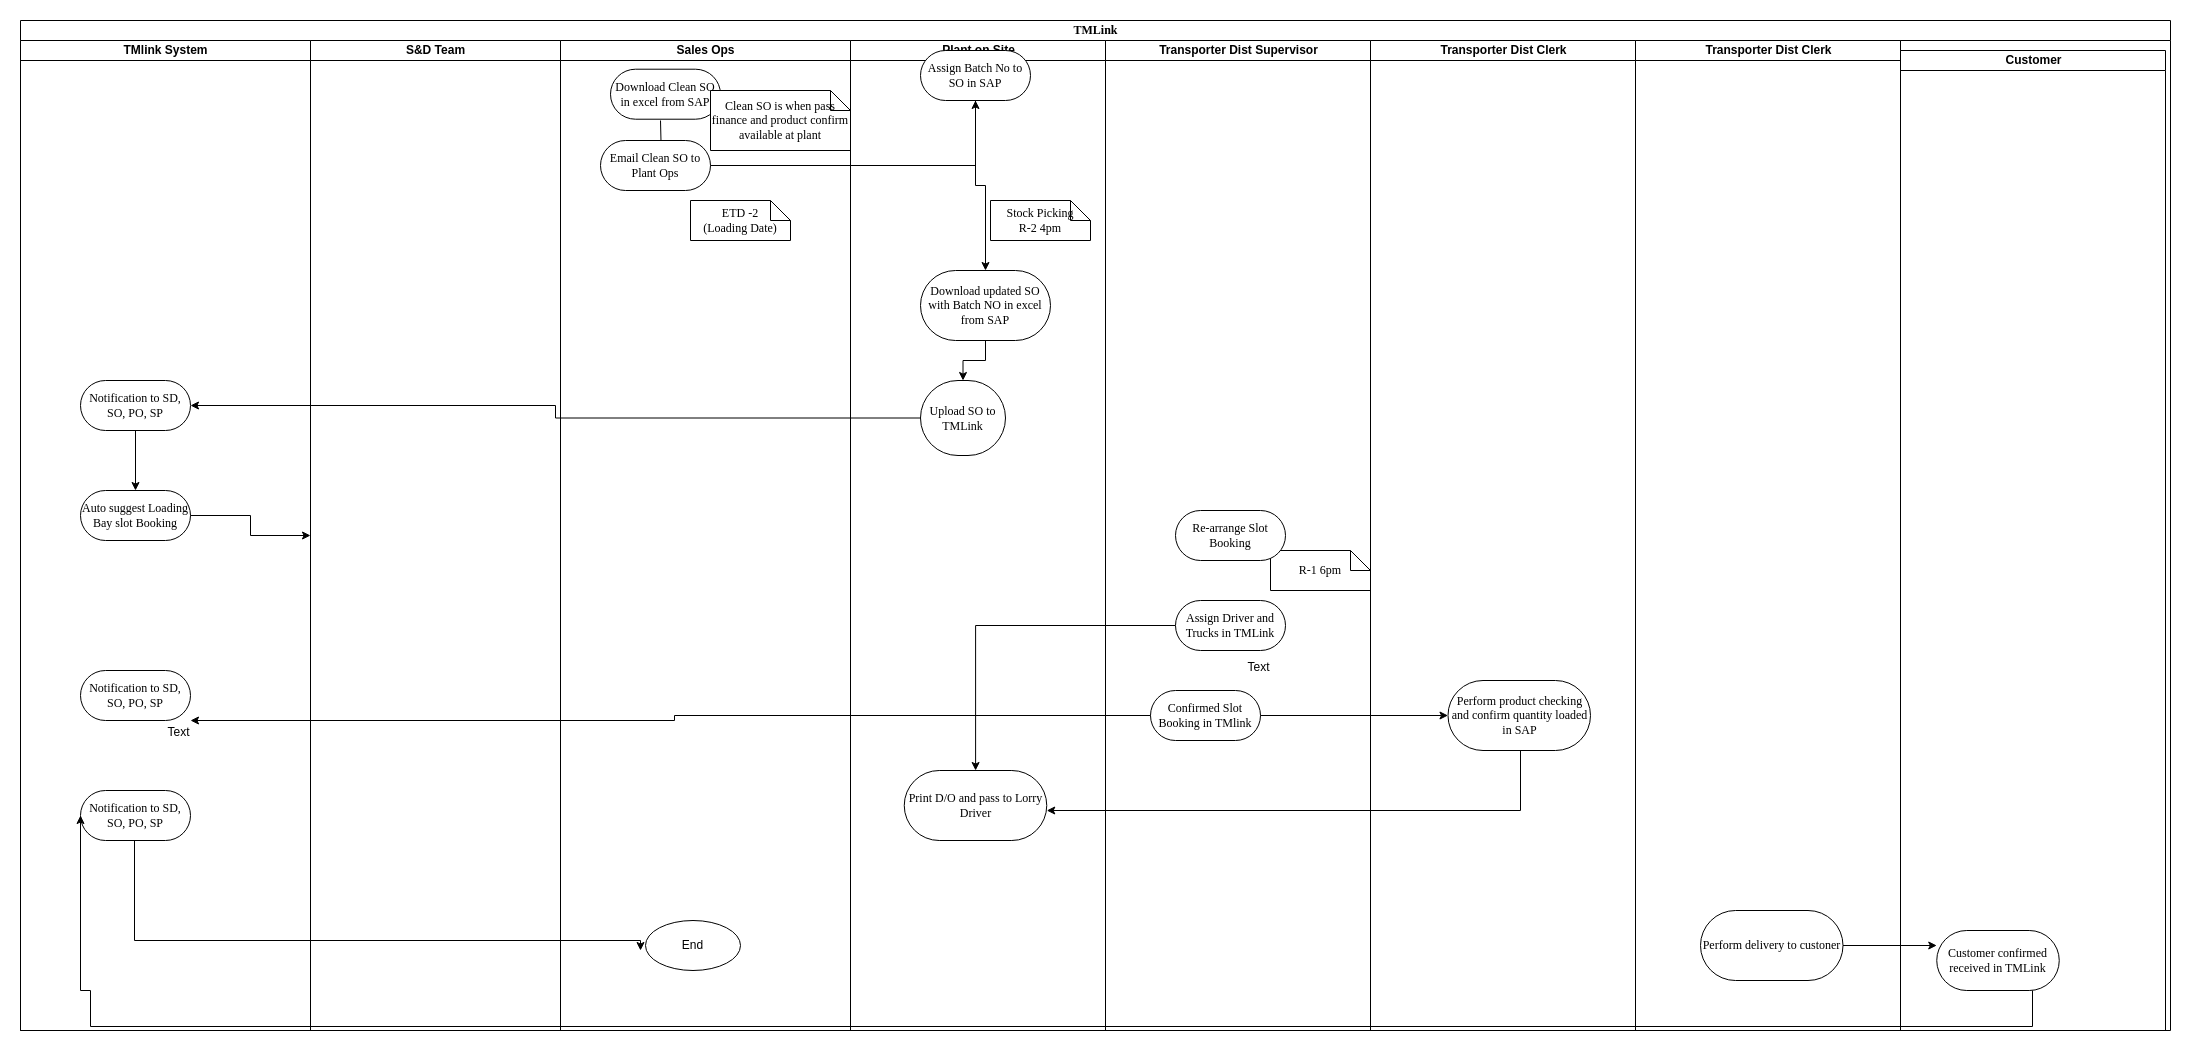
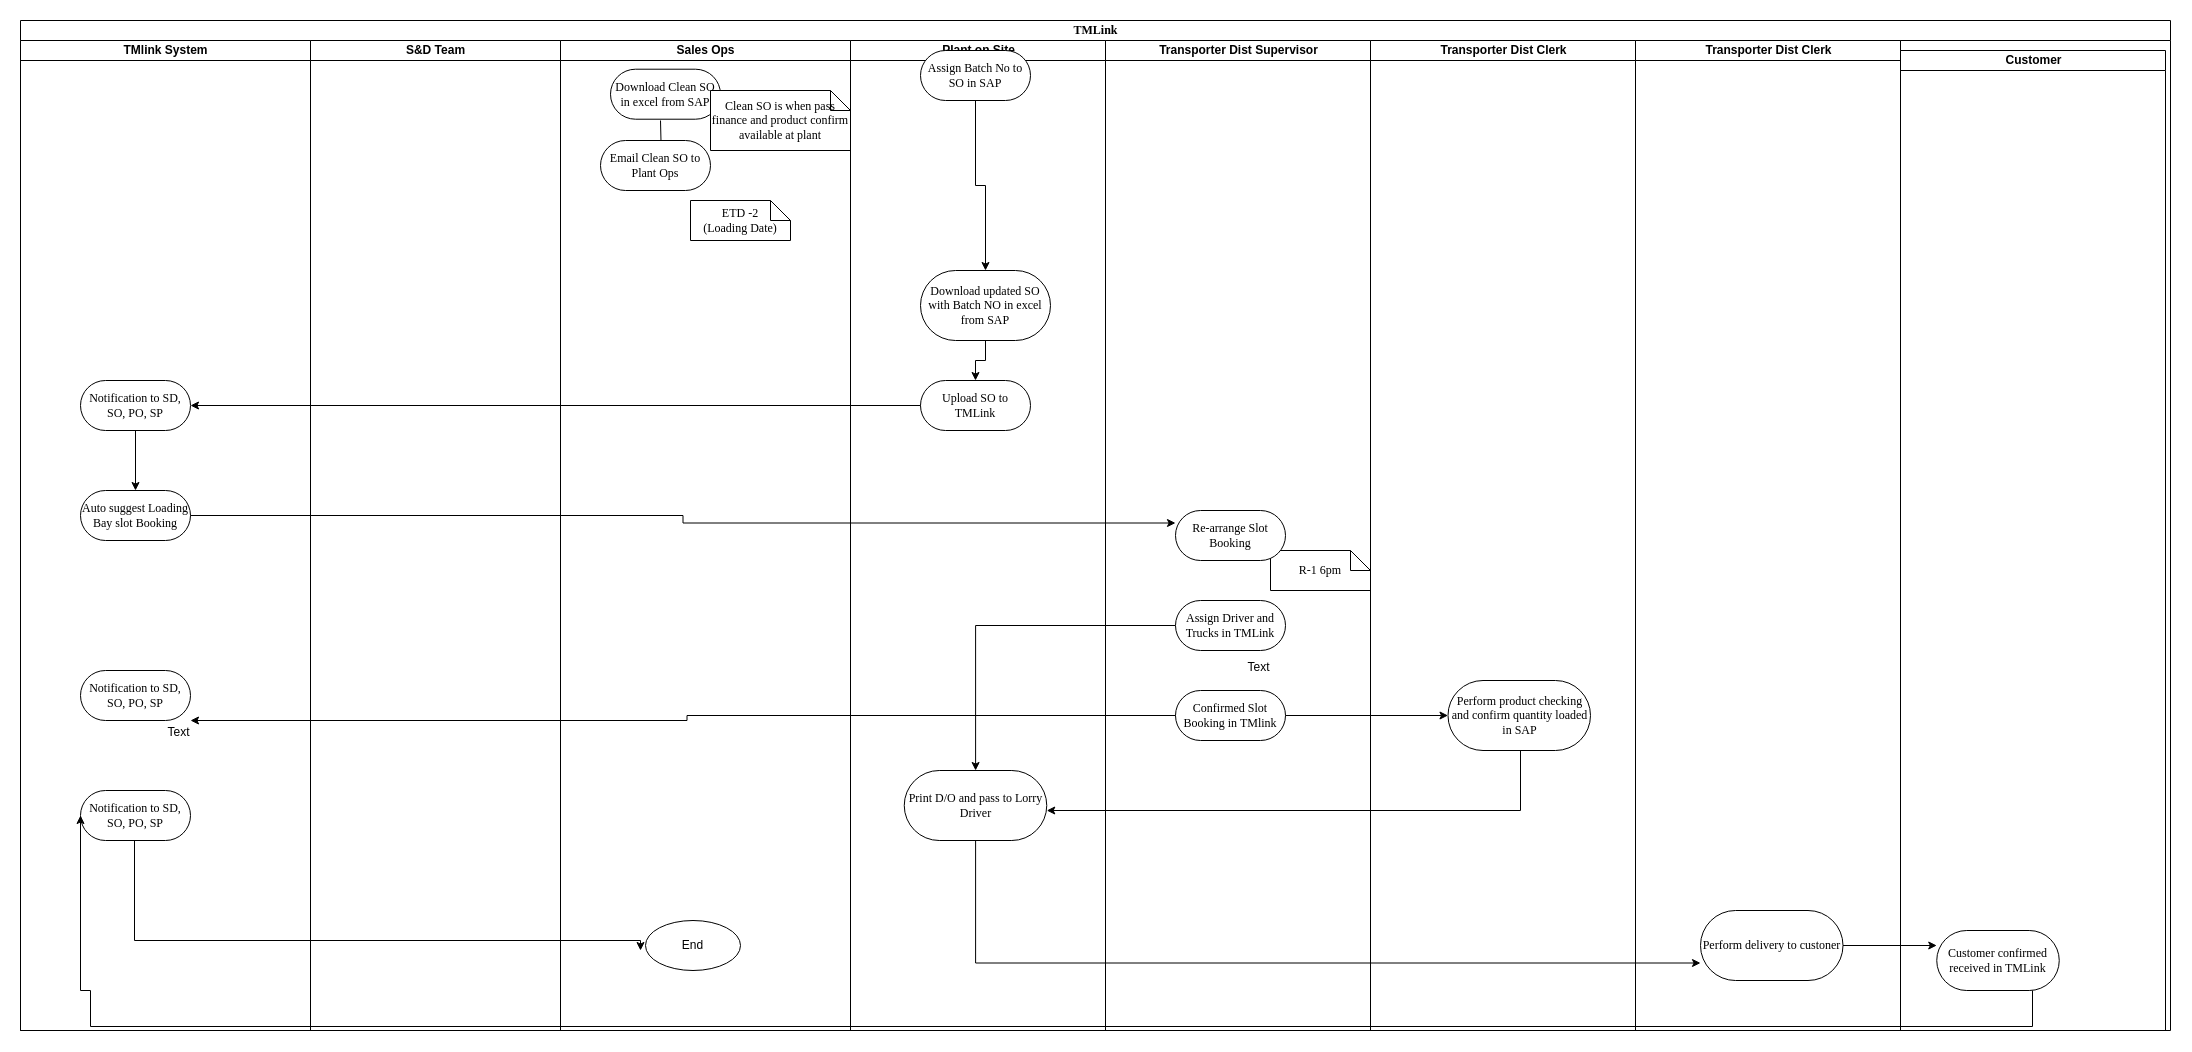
edge "Email Clean SO to Plant Ops" -> "Assign Batch No to SO in SAP": removed
node "Stock Picking R-2 4pm": removed
node "Upload SO to TMLink": size 85x75 -> 110x50
edge "Auto suggest Loading Bay slot Booking" -> "S&D Team": now "Auto suggest Loading Bay slot Booking" -> "Re-arrange Slot Booking"
node "Confirmed Slot Booking in TMlink": moved (1206, 716) -> (1231, 716)
edge "Print D/O and pass to Lorry Driver" -> "Perform delivery to custoner": added
